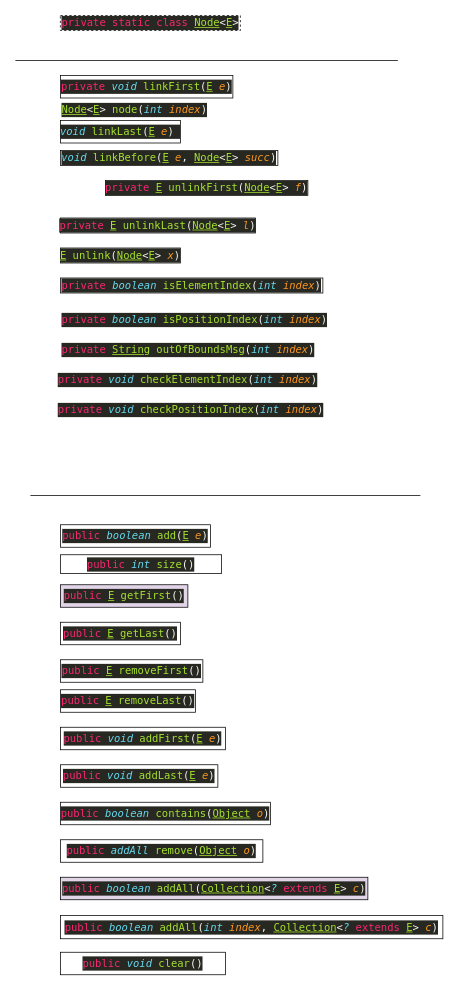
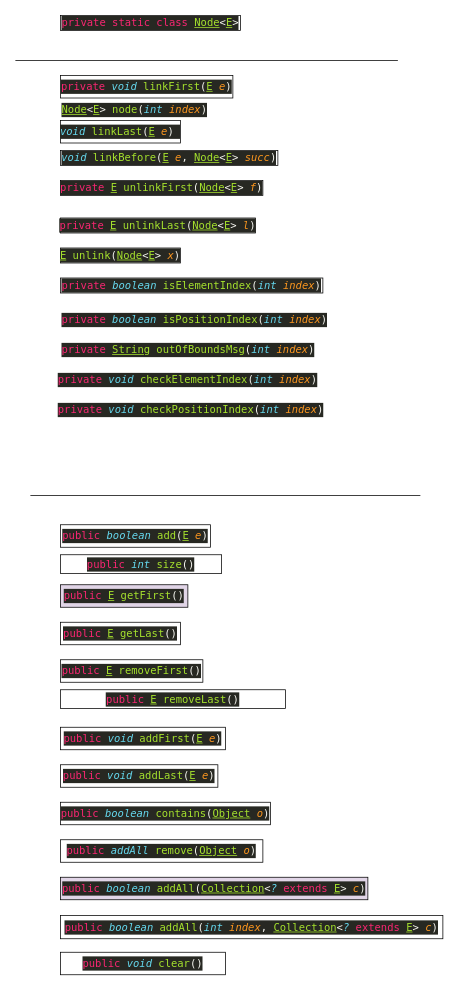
node "private static class Node<E>": style dashed -> solid
node "private E unlinkFirst(Node<E> f)": moved (207, 188) -> (162, 188)
node "public E removeLast()": size 135x23 -> 225x19
